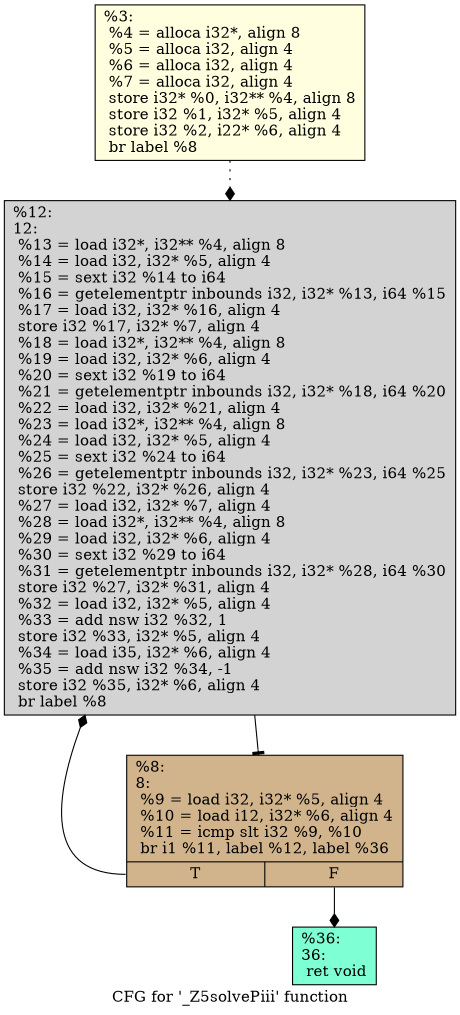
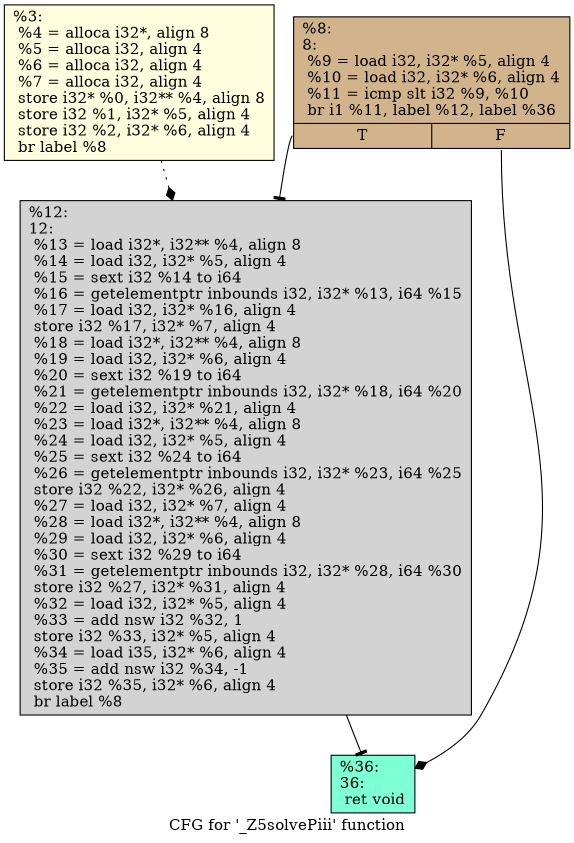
node "%3:": text "store i32 %2, i22* %6, align 4" -> "store i32 %2, i32* %6, align 4"
edge "%12:" -> "%8:": now "%12:" -> "%36:"
node "%8:": text "%10 = load i12, i32* %6, align 4" -> "%10 = load i32, i32* %6, align 4"
edge "%8:" -> "%12:": arrowhead diamond -> tee
